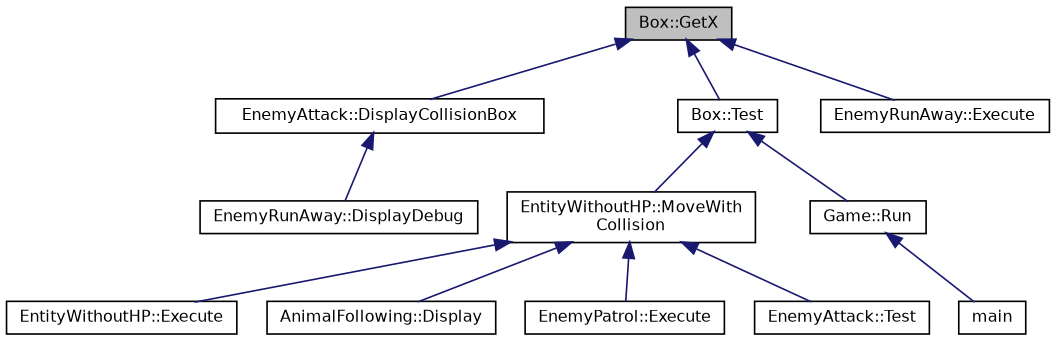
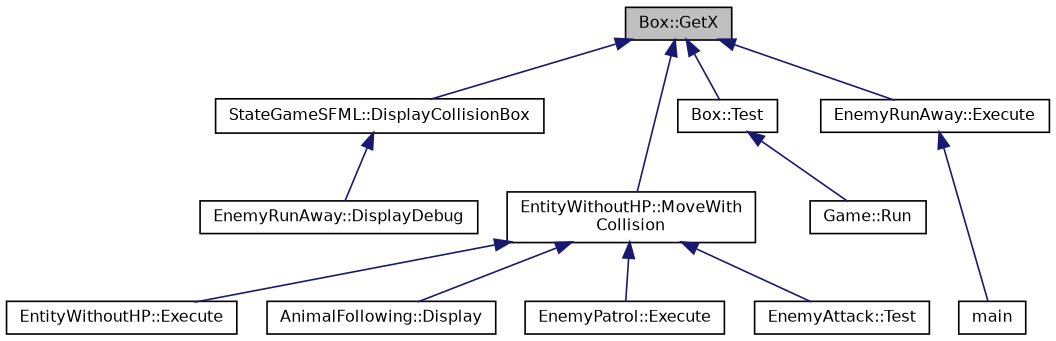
node "EnemyAttack::DisplayCollisionBox": label "EnemyAttack::DisplayCollisionBox" -> "StateGameSFML::DisplayCollisionBox"
edge "EntityWithoutHP::MoveWith Collision" -> "Box::Test": now "EntityWithoutHP::MoveWith Collision" -> "Box::GetX"
edge "main" -> "Game::Run": now "main" -> "EnemyRunAway::Execute"
